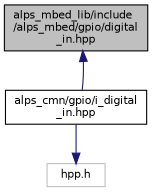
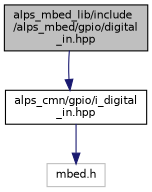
edge "alps_cmn/gpio/i_digital _in.hpp" -> "alps_mbed_lib/include /alps_mbed/gpio/digital _in.hpp": reversed
node "hpp.h": label "hpp.h" -> "mbed.h"
